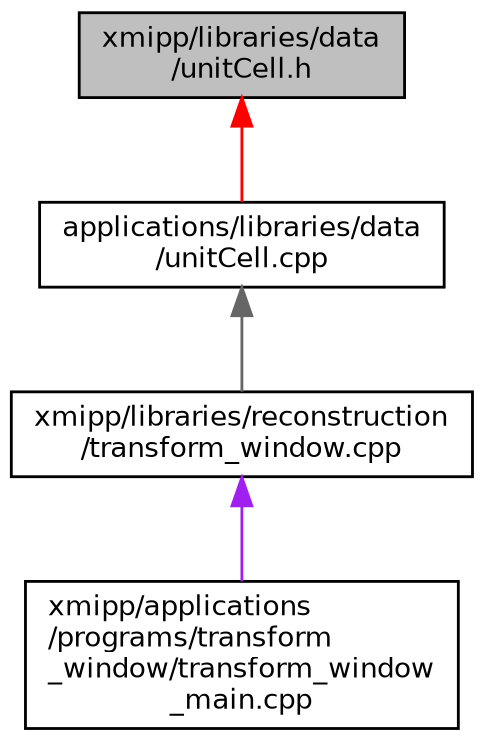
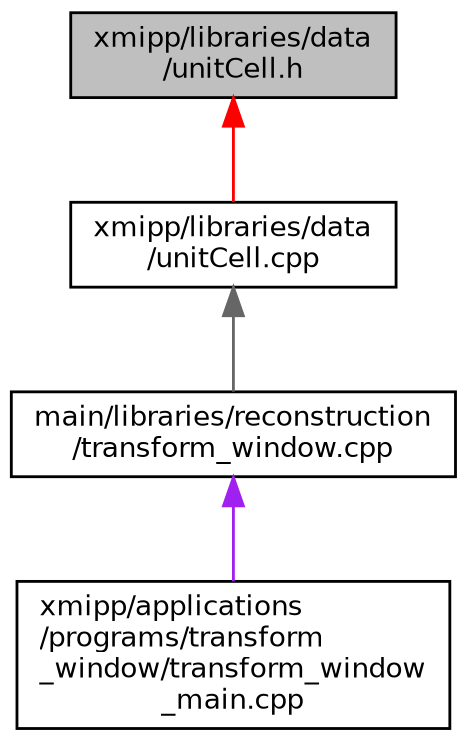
node "applications/libraries/data /unitCell.cpp": label "applications/libraries/data /unitCell.cpp" -> "xmipp/libraries/data /unitCell.cpp"
node "xmipp/libraries/reconstruction /transform_window.cpp": label "xmipp/libraries/reconstruction /transform_window.cpp" -> "main/libraries/reconstruction /transform_window.cpp"
